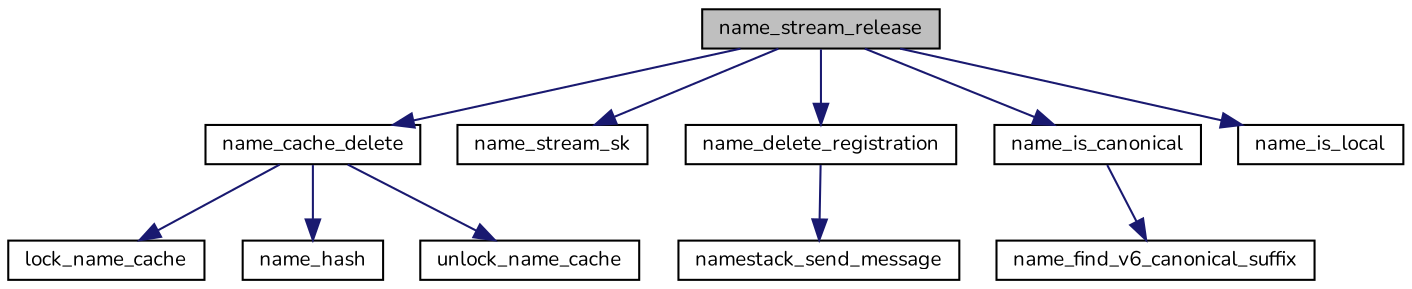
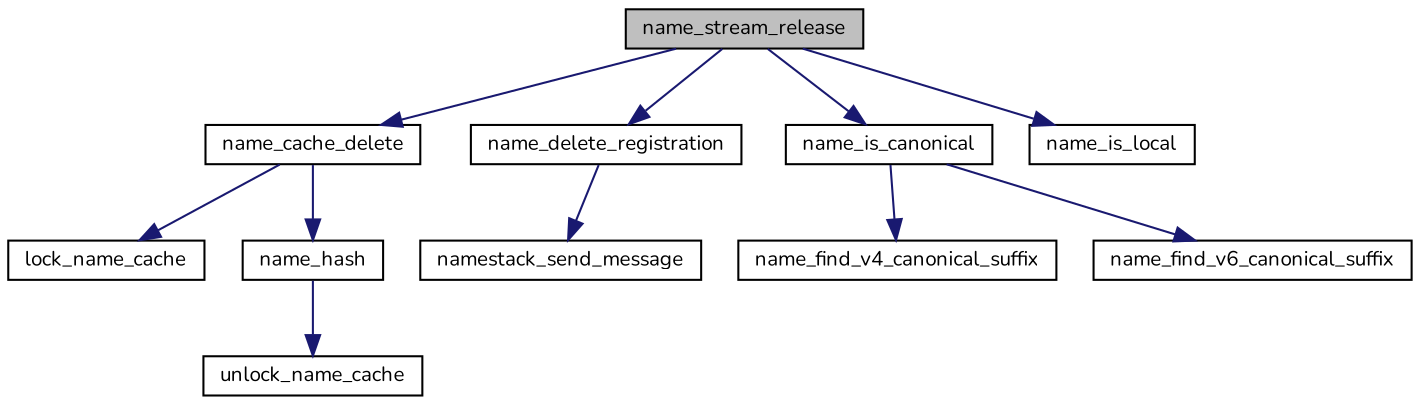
node "name_stream_sk": removed
edge "name_cache_delete" -> "unlock_name_cache": now "name_hash" -> "unlock_name_cache"
node "name_find_v4_canonical_suffix": added
